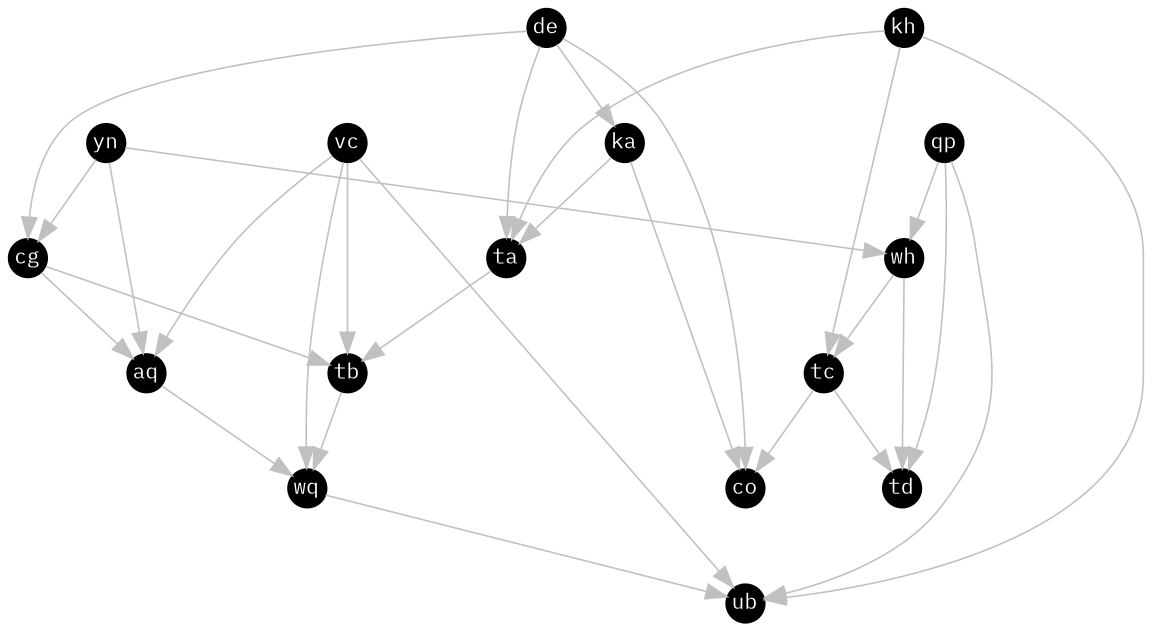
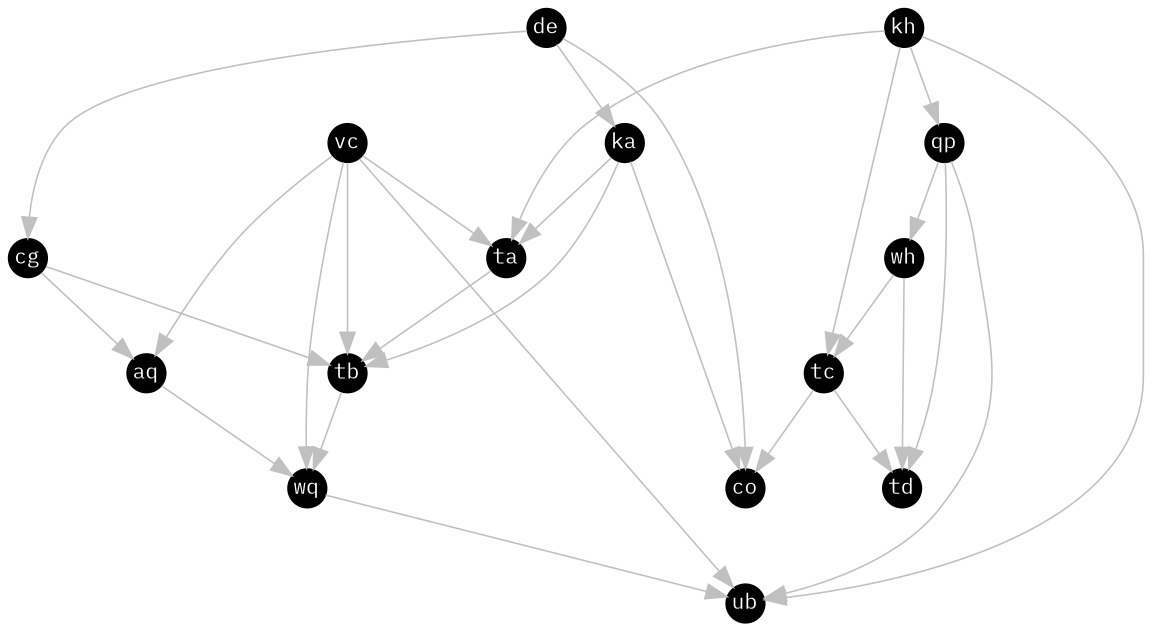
edge "kh" -> "qp": added
edge "de" -> "ta": now "vc" -> "ta"
node "yn": removed
edge "ka" -> "tb": added
